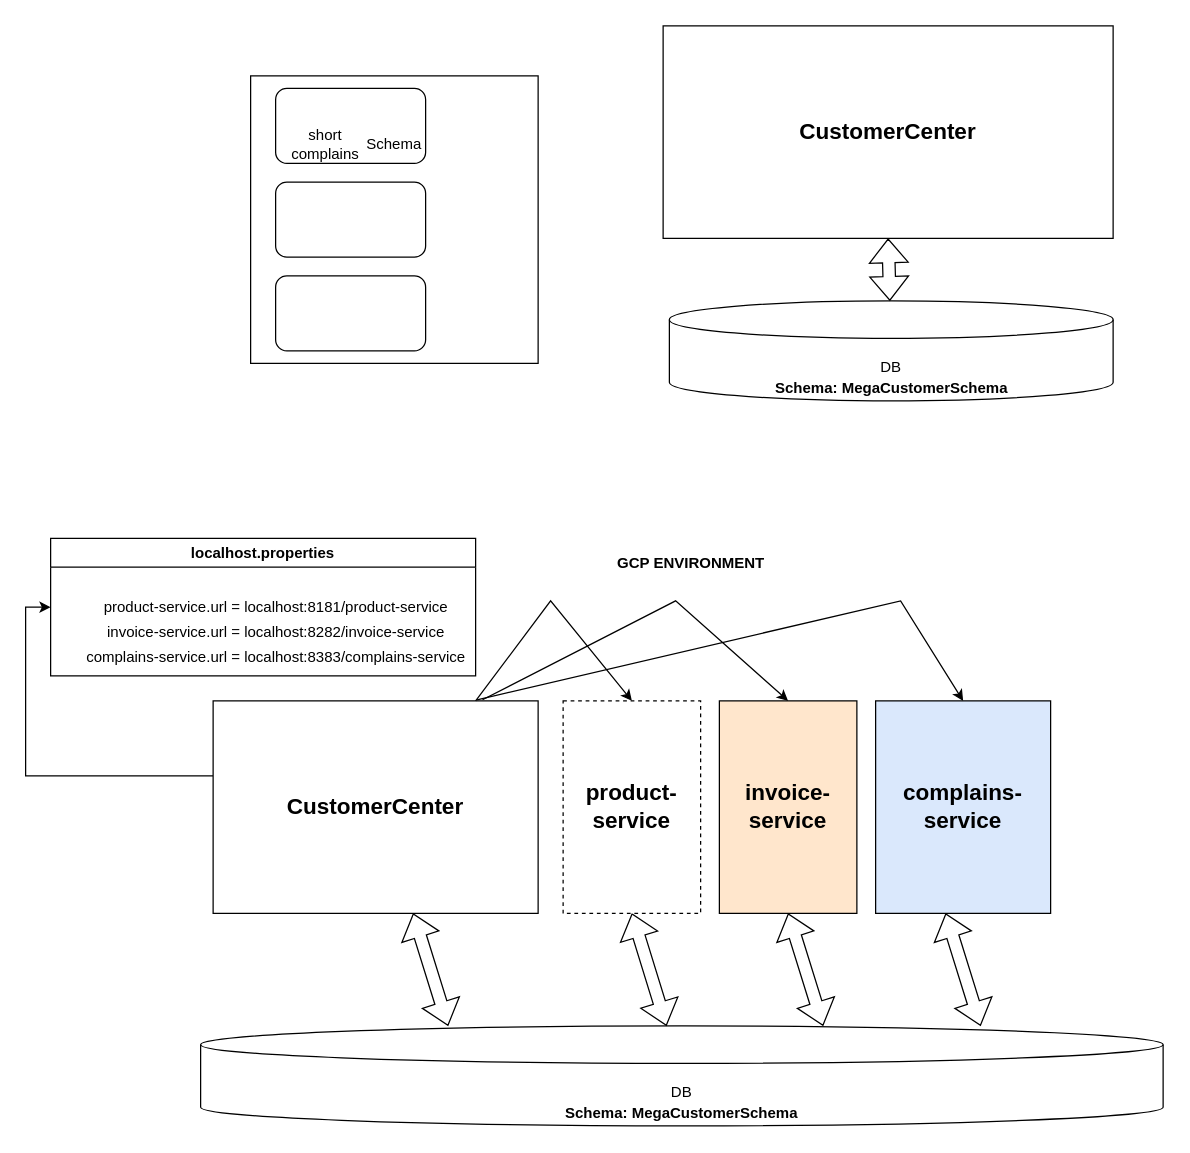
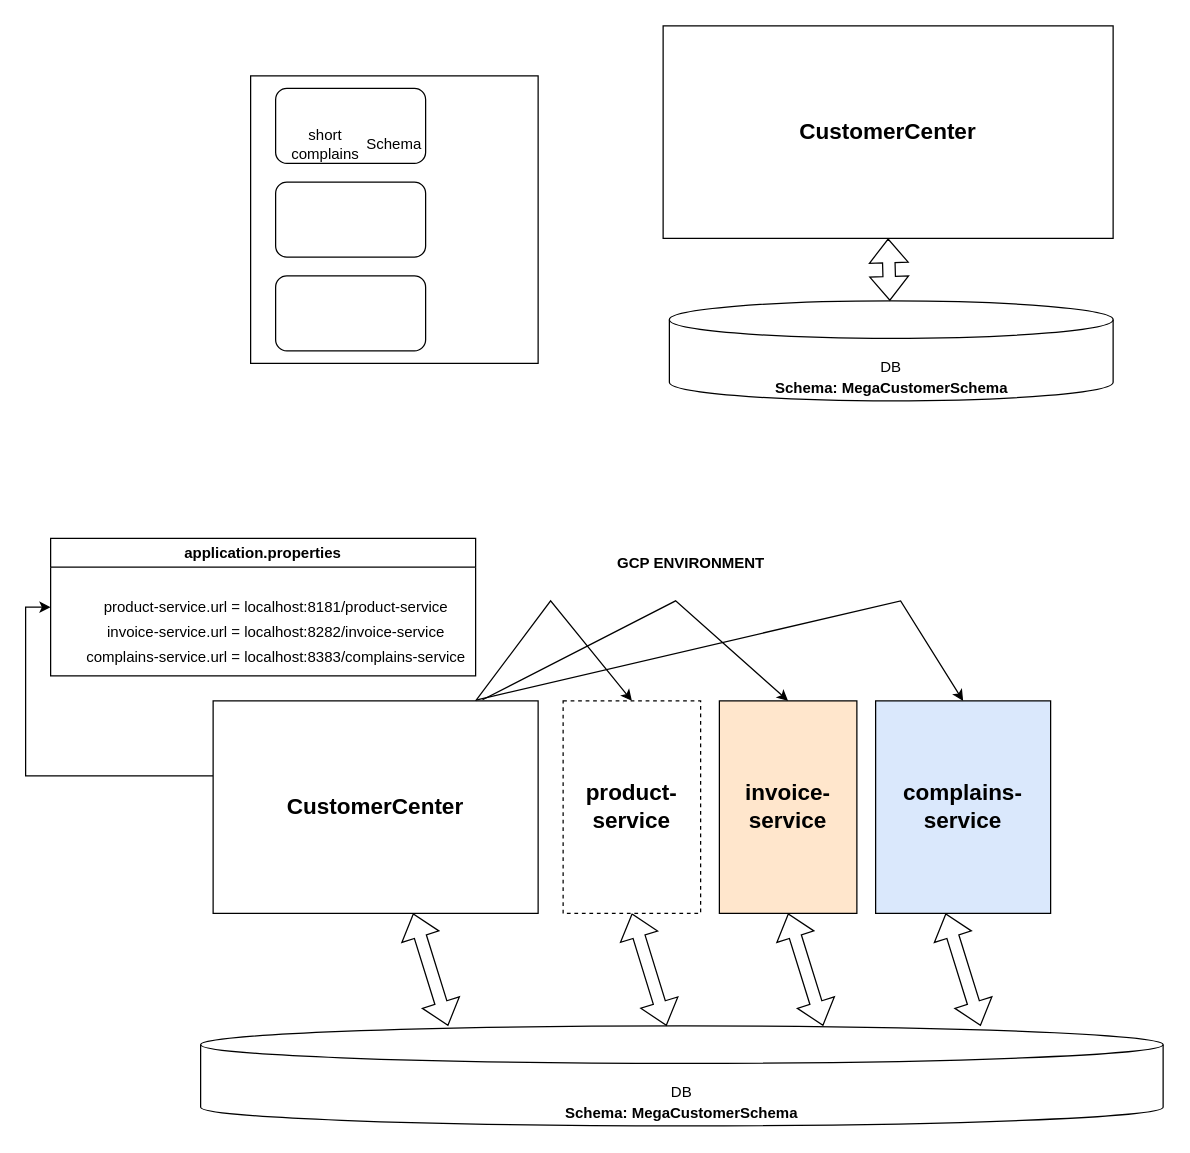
node "localhost.properties": label "localhost.properties" -> "application.properties"
